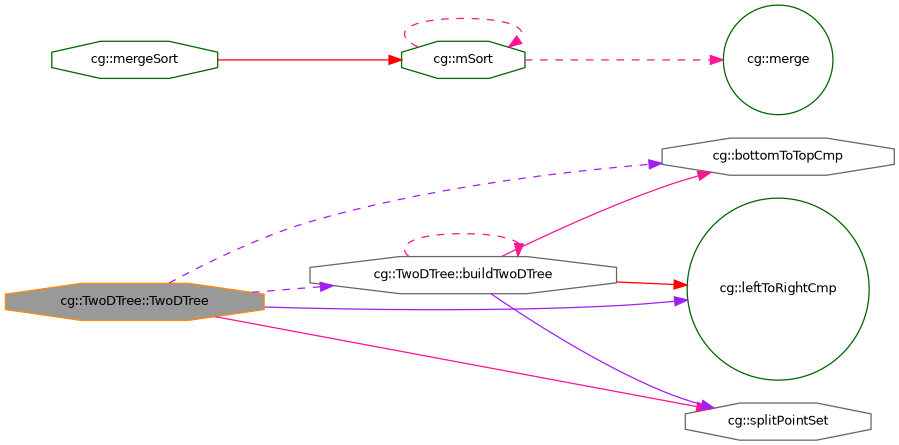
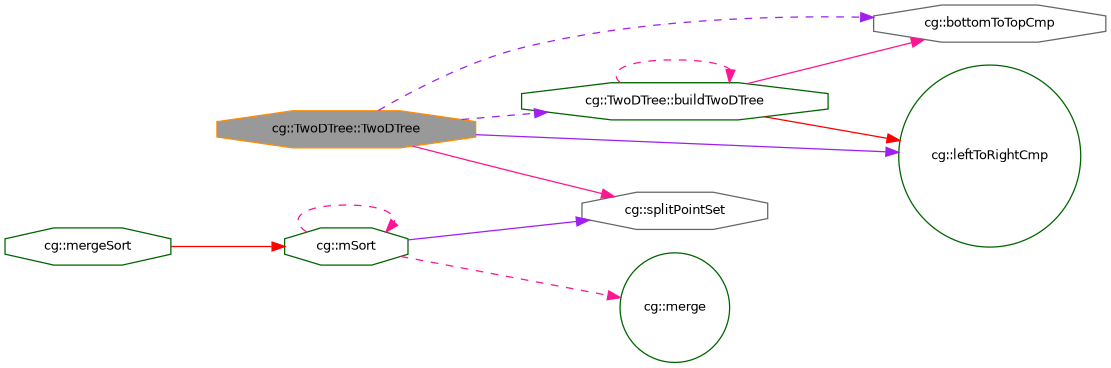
node "cg::TwoDTree::buildTwoDTree": color gray40 -> darkgreen
edge "cg::TwoDTree::buildTwoDTree" -> "cg::splitPointSet": now "cg::mSort" -> "cg::splitPointSet"
